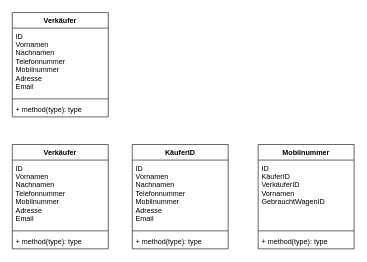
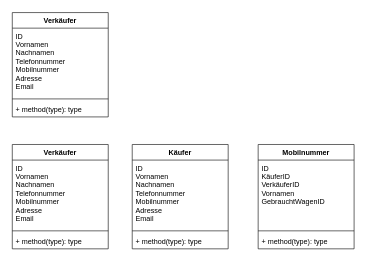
node "KäuferID": label "KäuferID" -> "Käufer"
